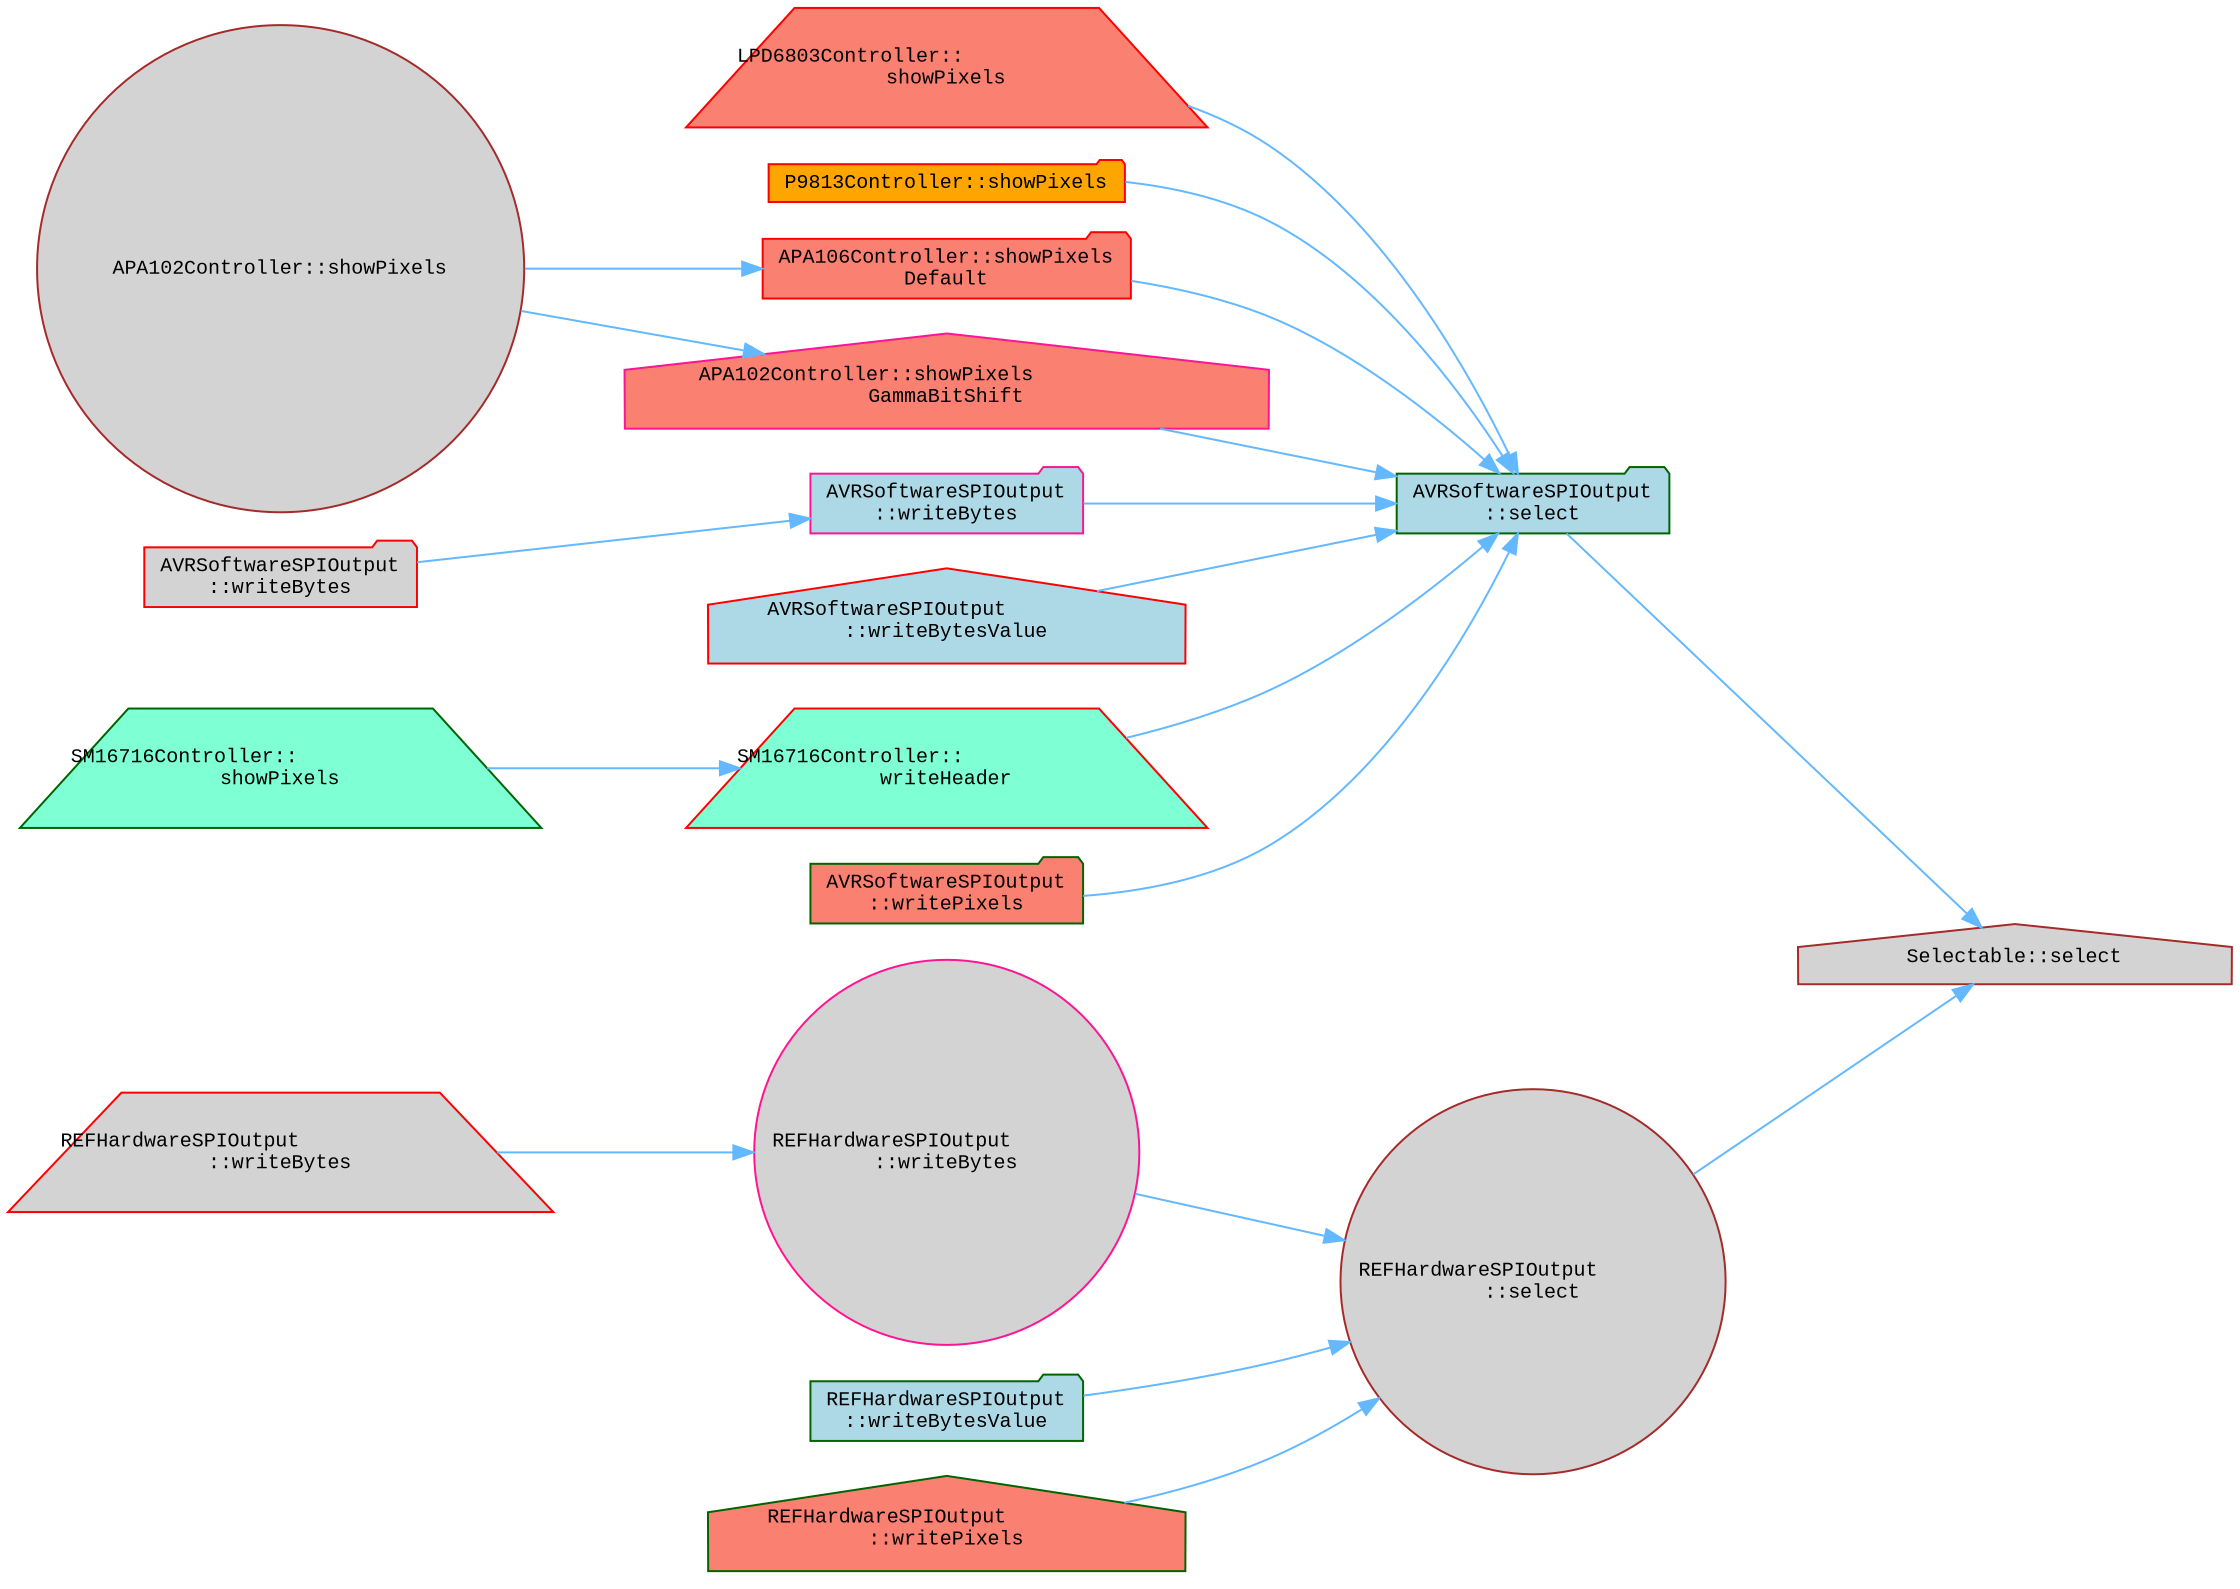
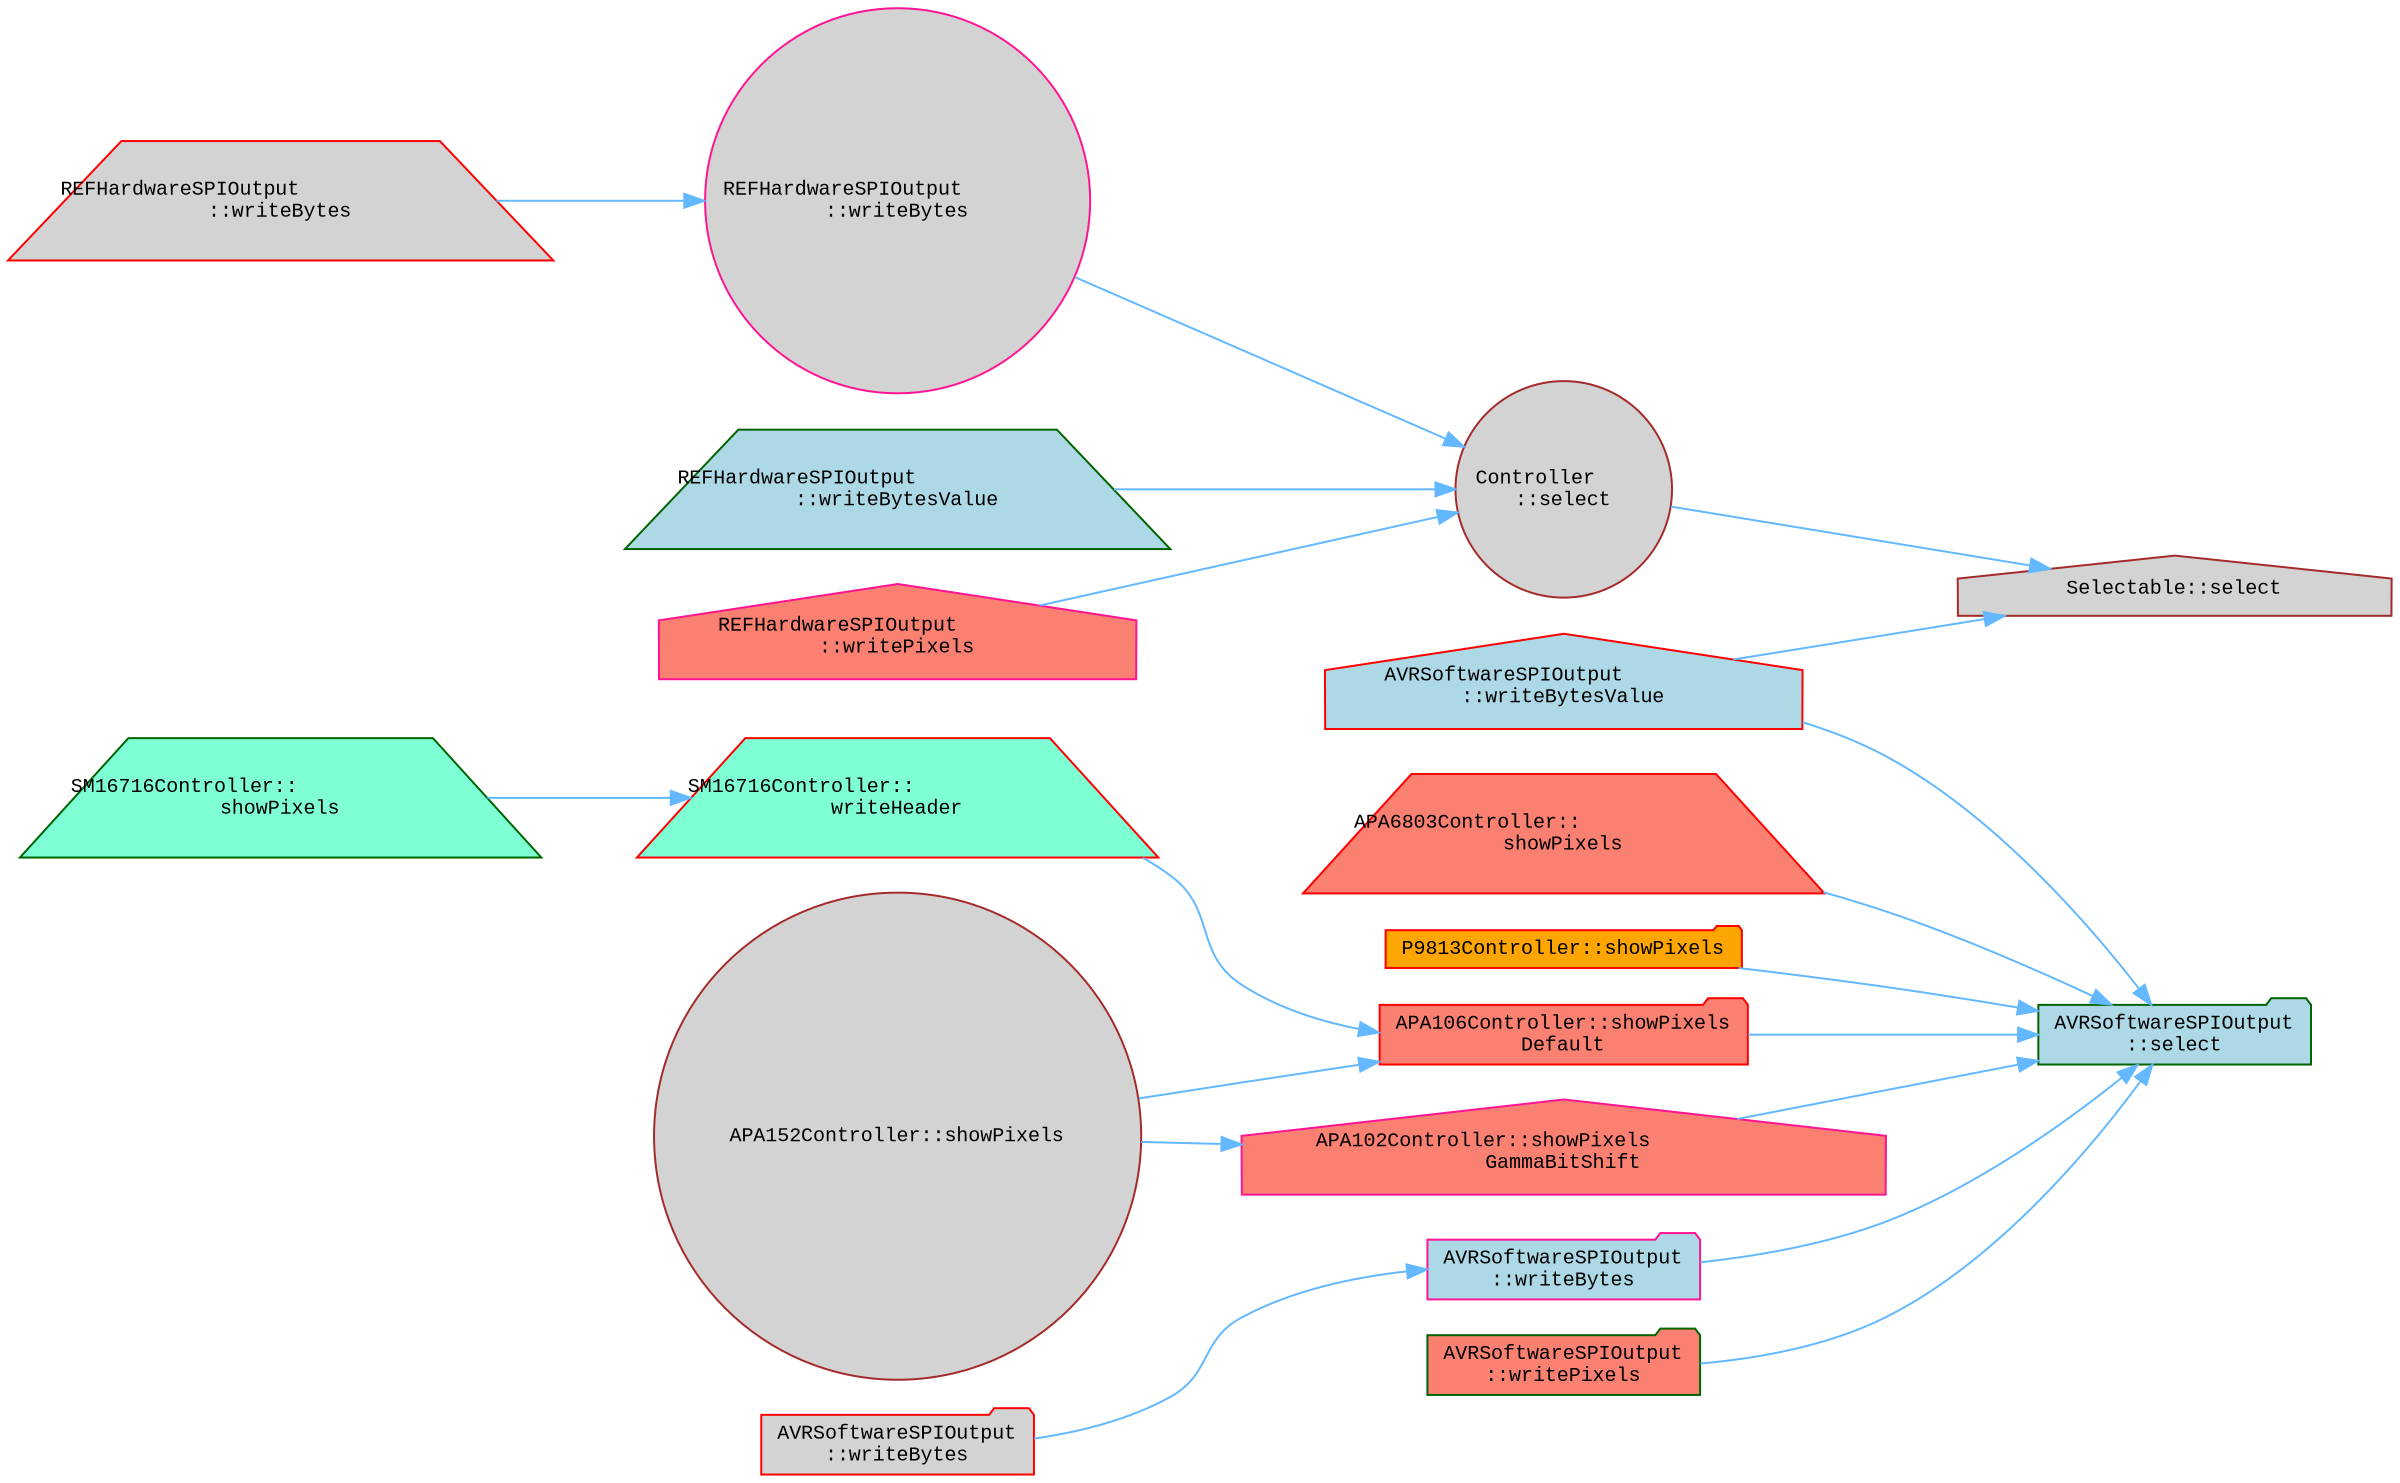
node "LPD6803Controller:: showPixels": label "LPD6803Controller:: showPixels" -> "APA6803Controller:: showPixels"
node "APA102Controller::showPixels": label "APA102Controller::showPixels" -> "APA152Controller::showPixels"
edge "SM16716Controller:: writeHeader" -> "AVRSoftwareSPIOutput ::select": now "SM16716Controller:: writeHeader" -> "APA106Controller::showPixels Default"
edge "AVRSoftwareSPIOutput ::select" -> "Selectable::select": now "AVRSoftwareSPIOutput ::writeBytesValue" -> "Selectable::select"
node "REFHardwareSPIOutput ::select": label "REFHardwareSPIOutput ::select" -> "Controller ::select"
node "REFHardwareSPIOutput ::writeBytesValue": shape folder -> trapezium
node "REFHardwareSPIOutput ::writePixels": color darkgreen -> deeppink
